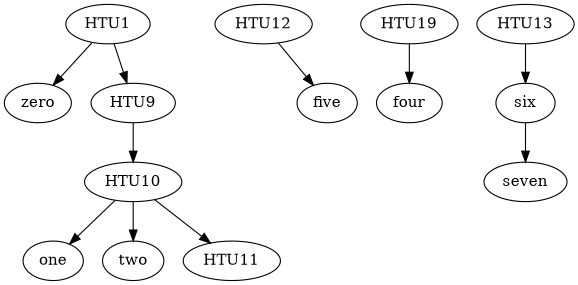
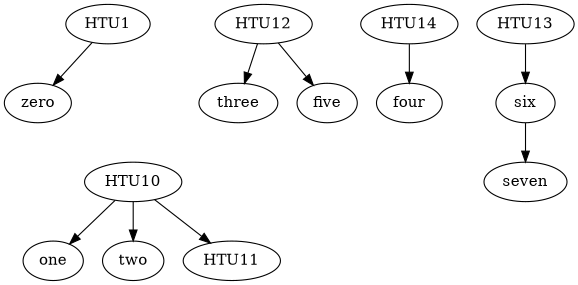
node "HTU19": label "HTU19" -> "HTU14"
node "HTU9": removed
node "three": added
